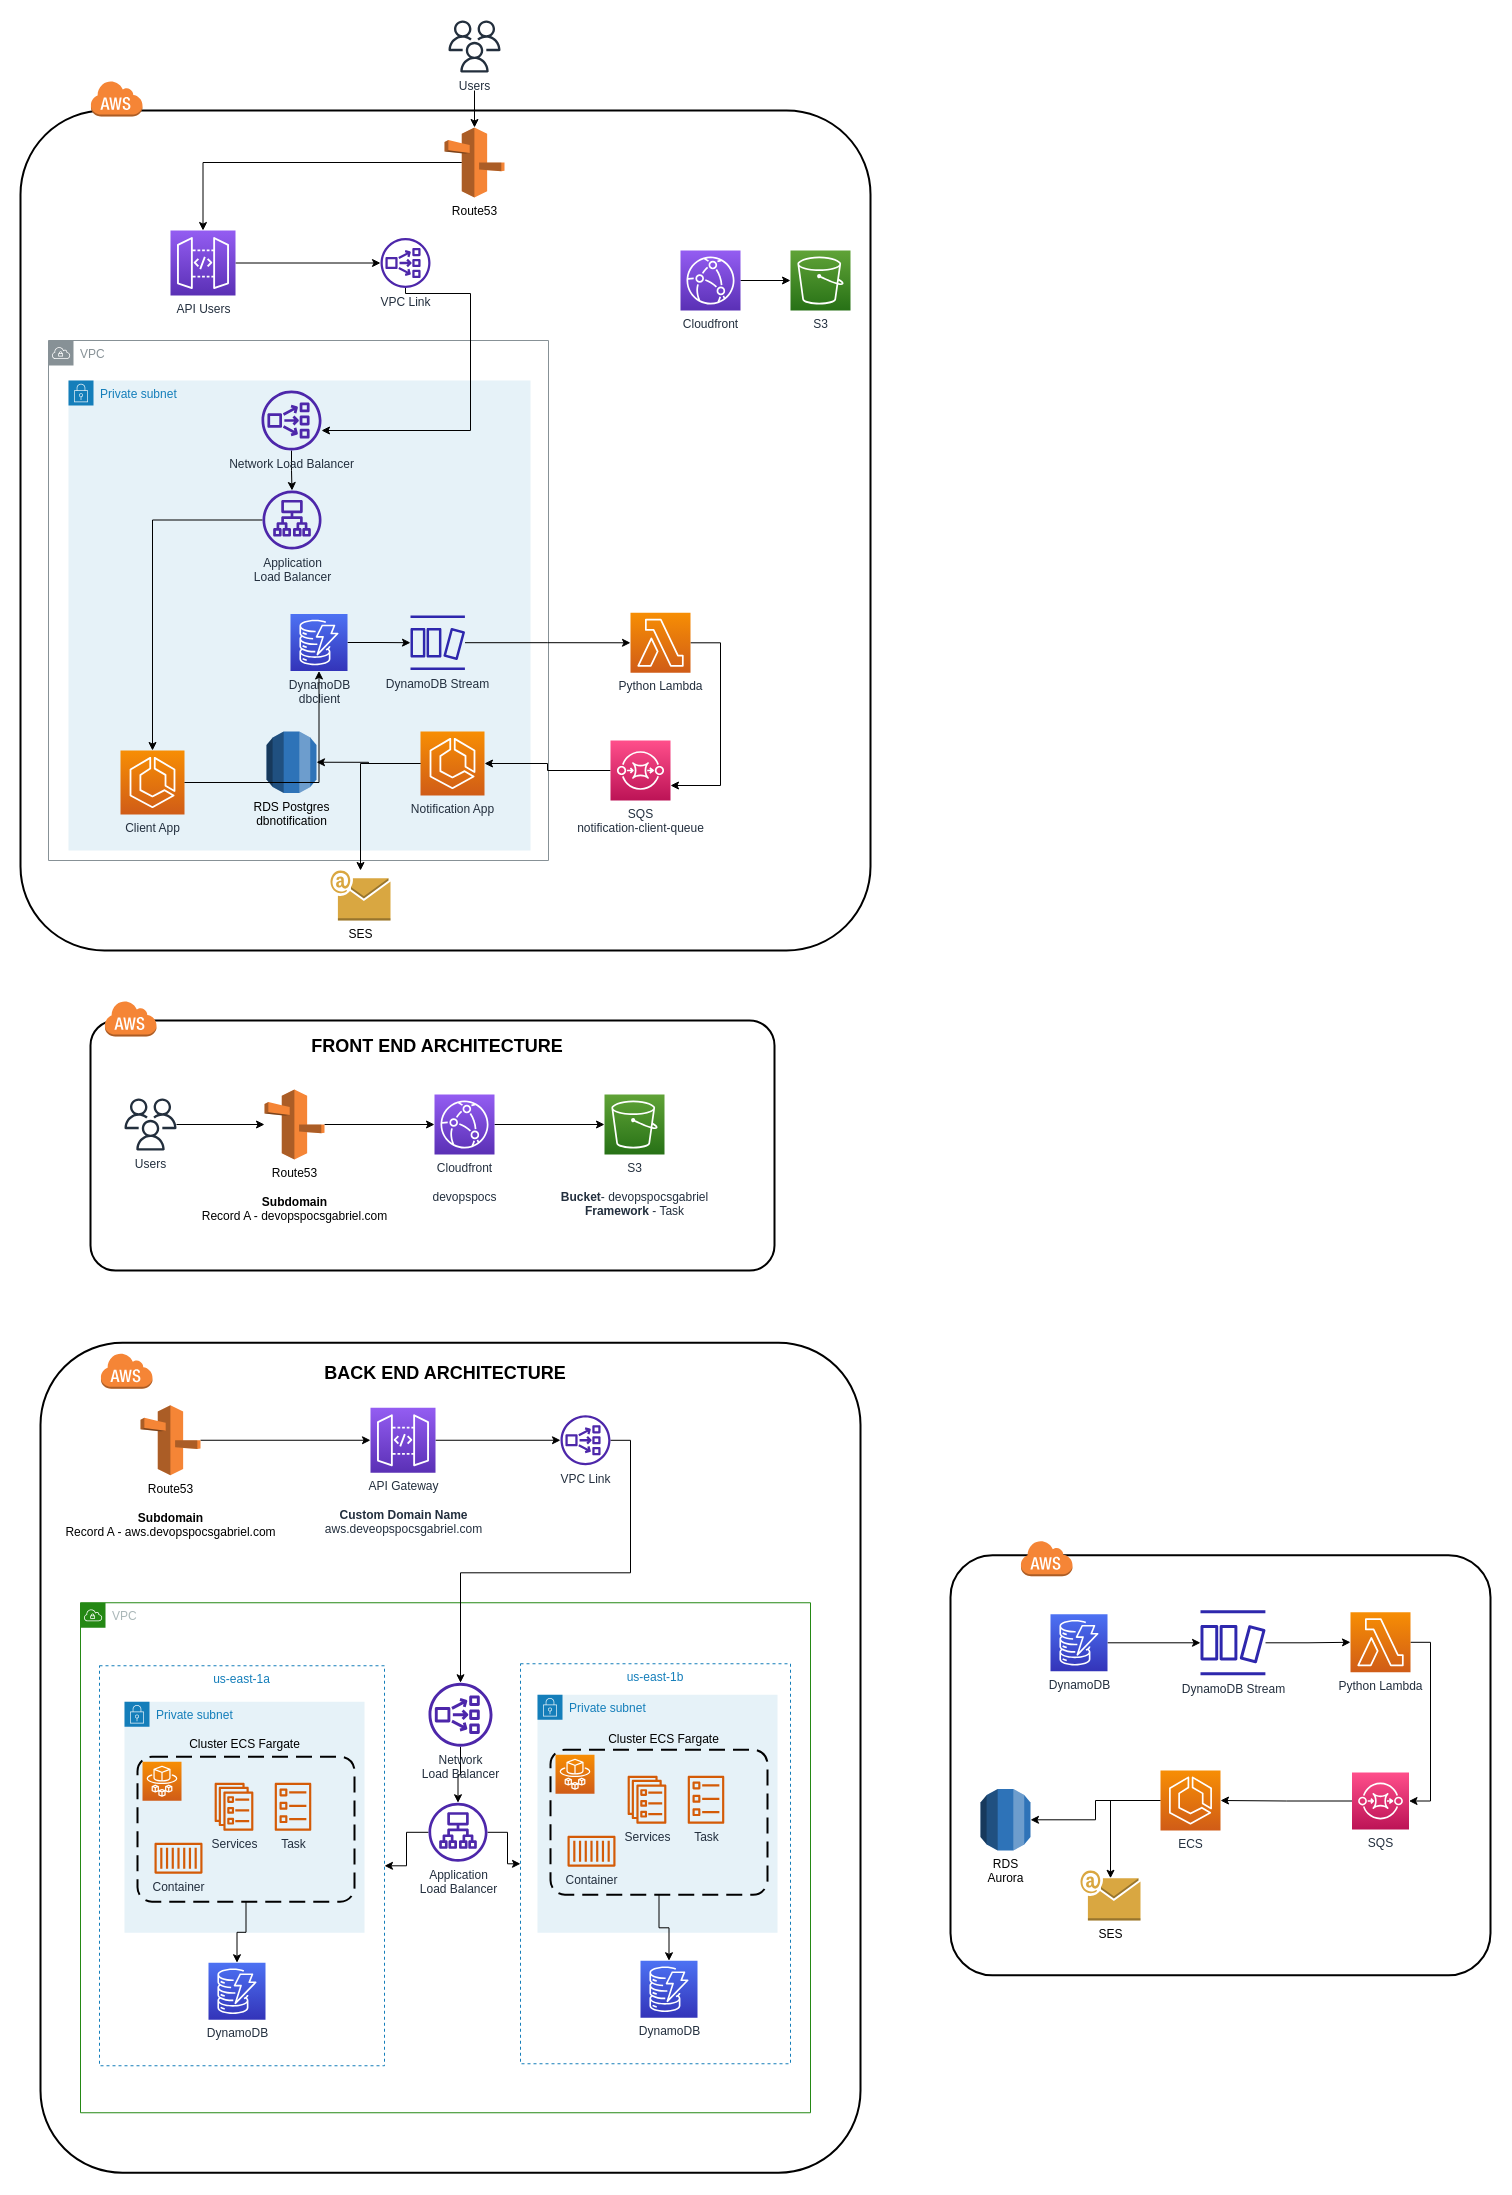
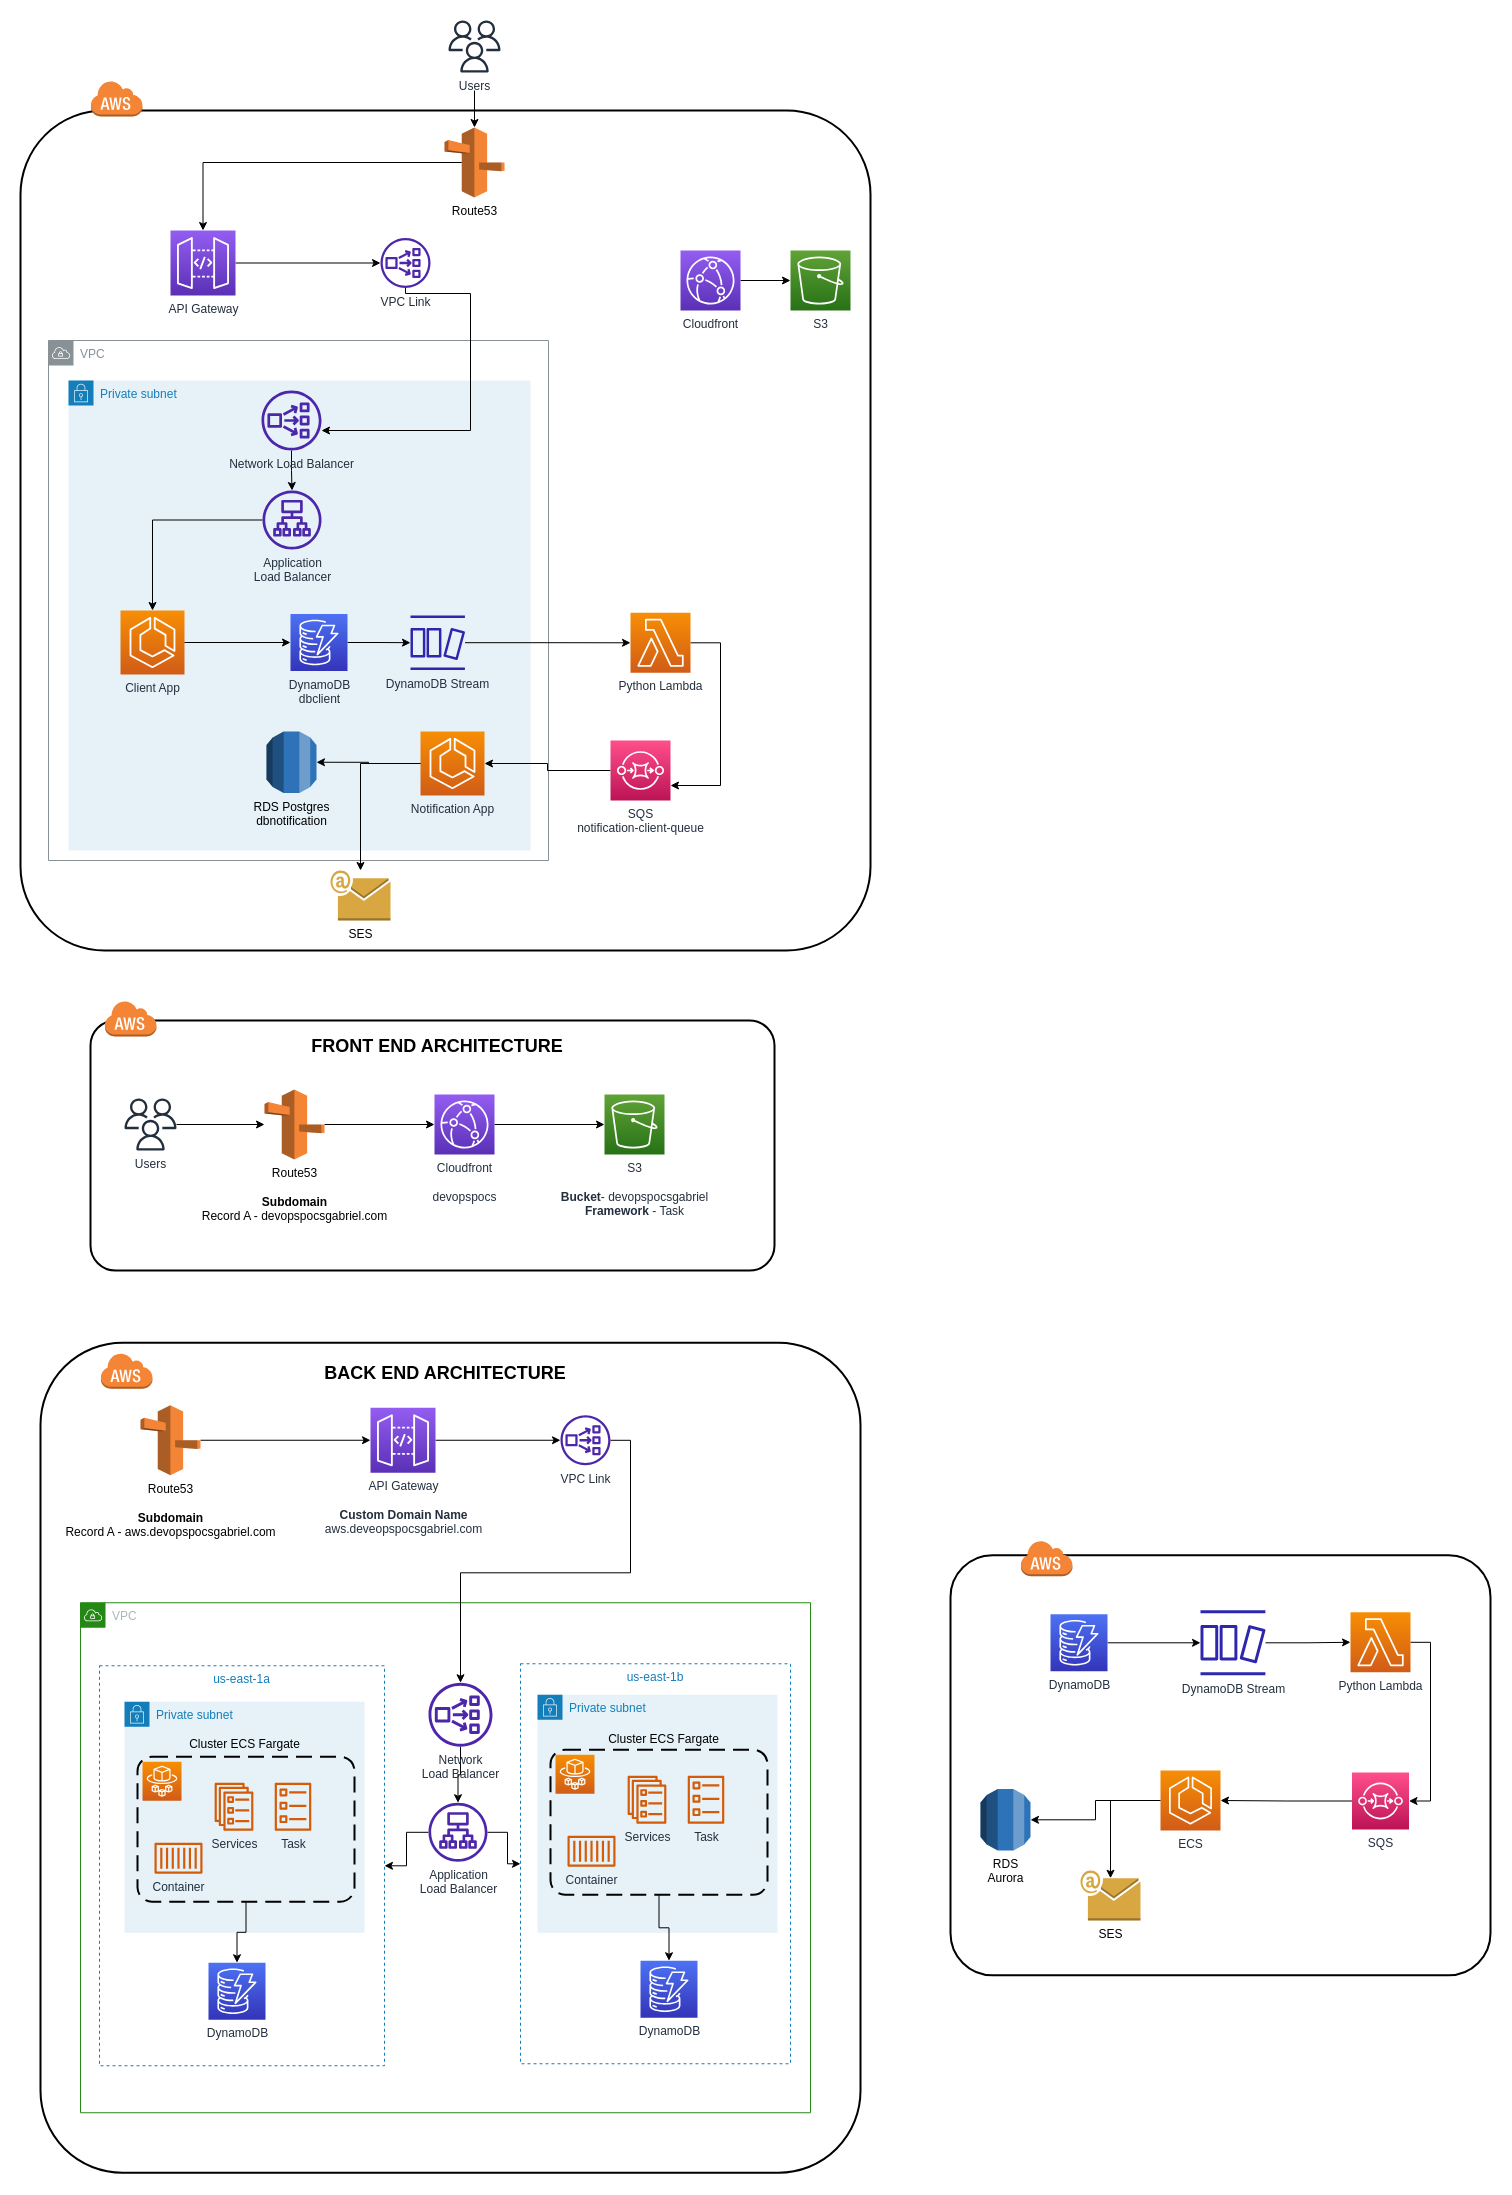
node "API Users": label "API Users" -> "API Gateway"
node "Client App": moved (153, 783) -> (153, 643)
